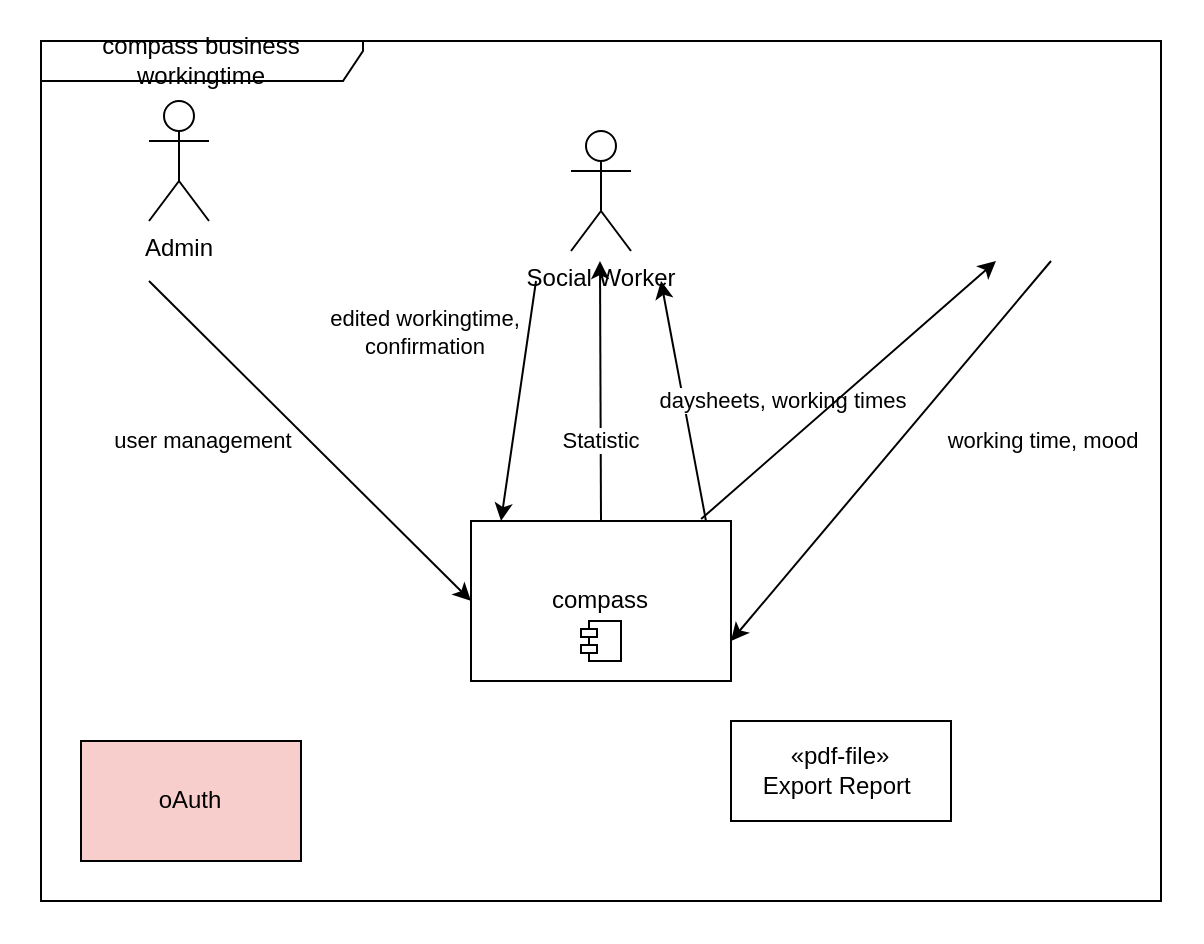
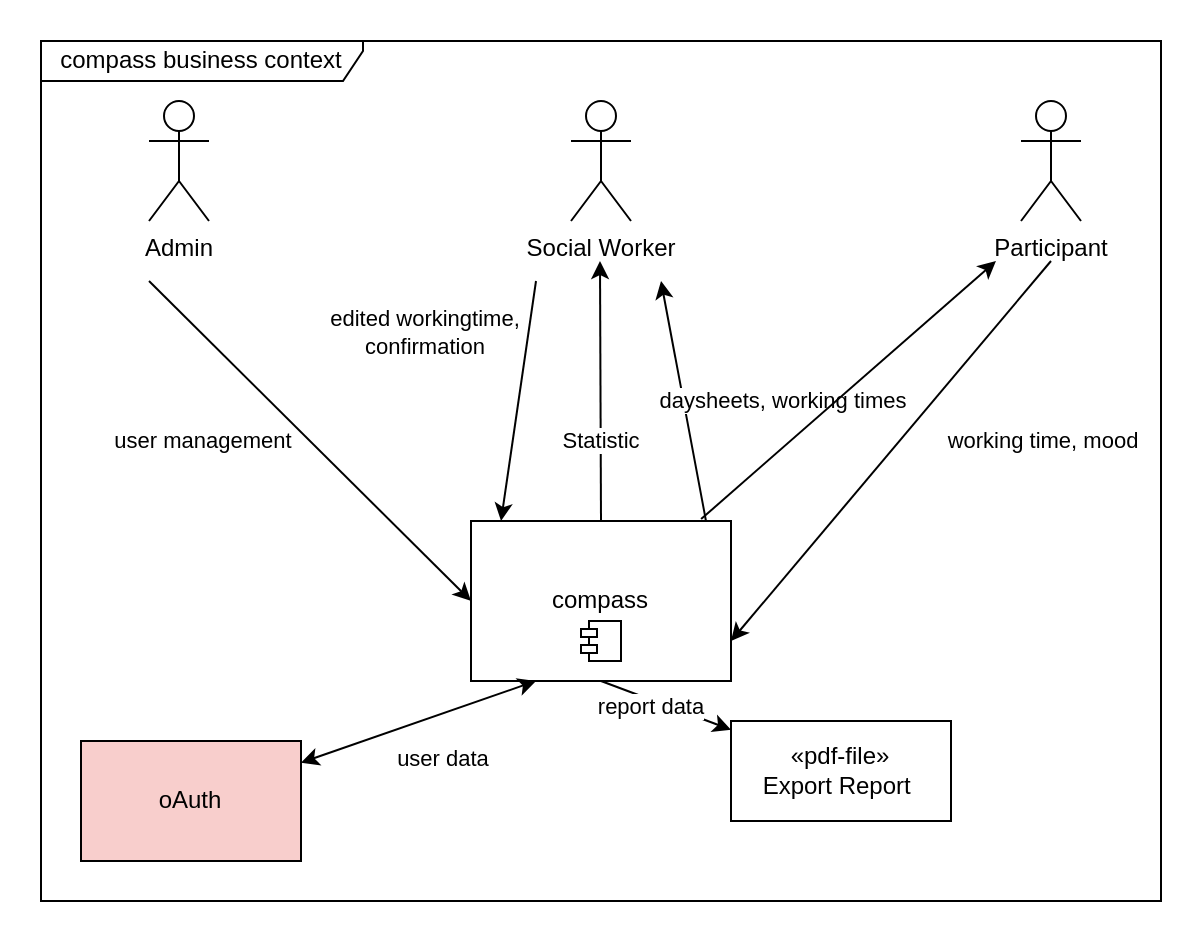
node "compass business workingtime": label "compass business workingtime" -> "compass business context"
node "Participant": added
node "Social Worker": moved (601, 191) -> (601, 161)
edge "compass" -> "«pdf-file» Export Report": added, label "report data"
edge "compass" -- "oAuth": added, label "user data"
